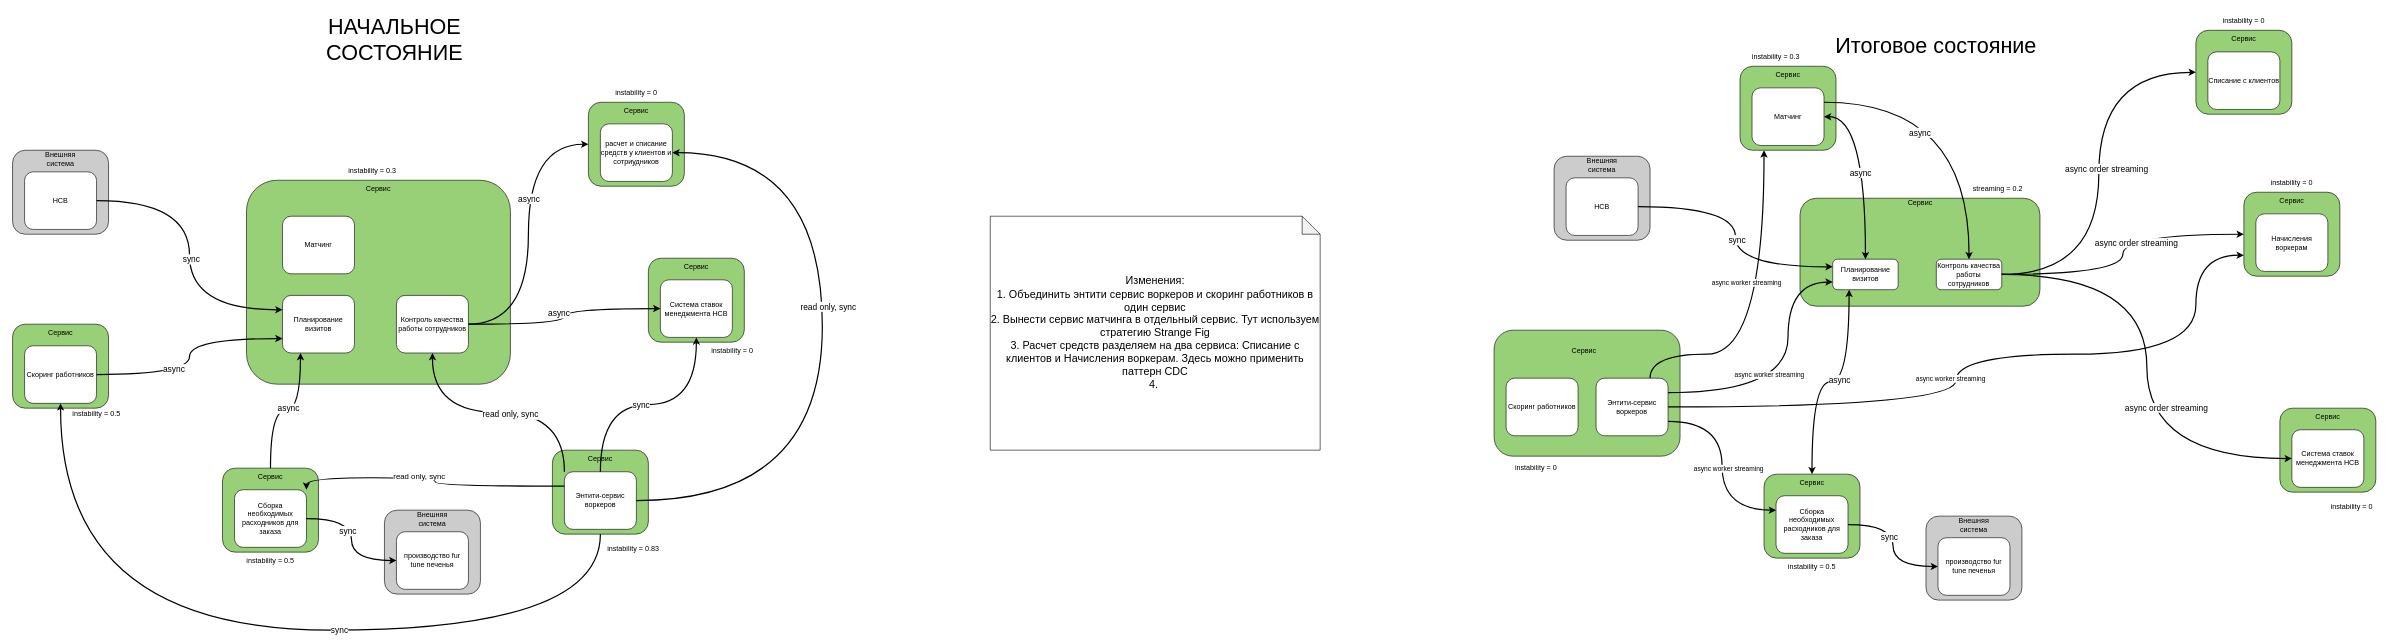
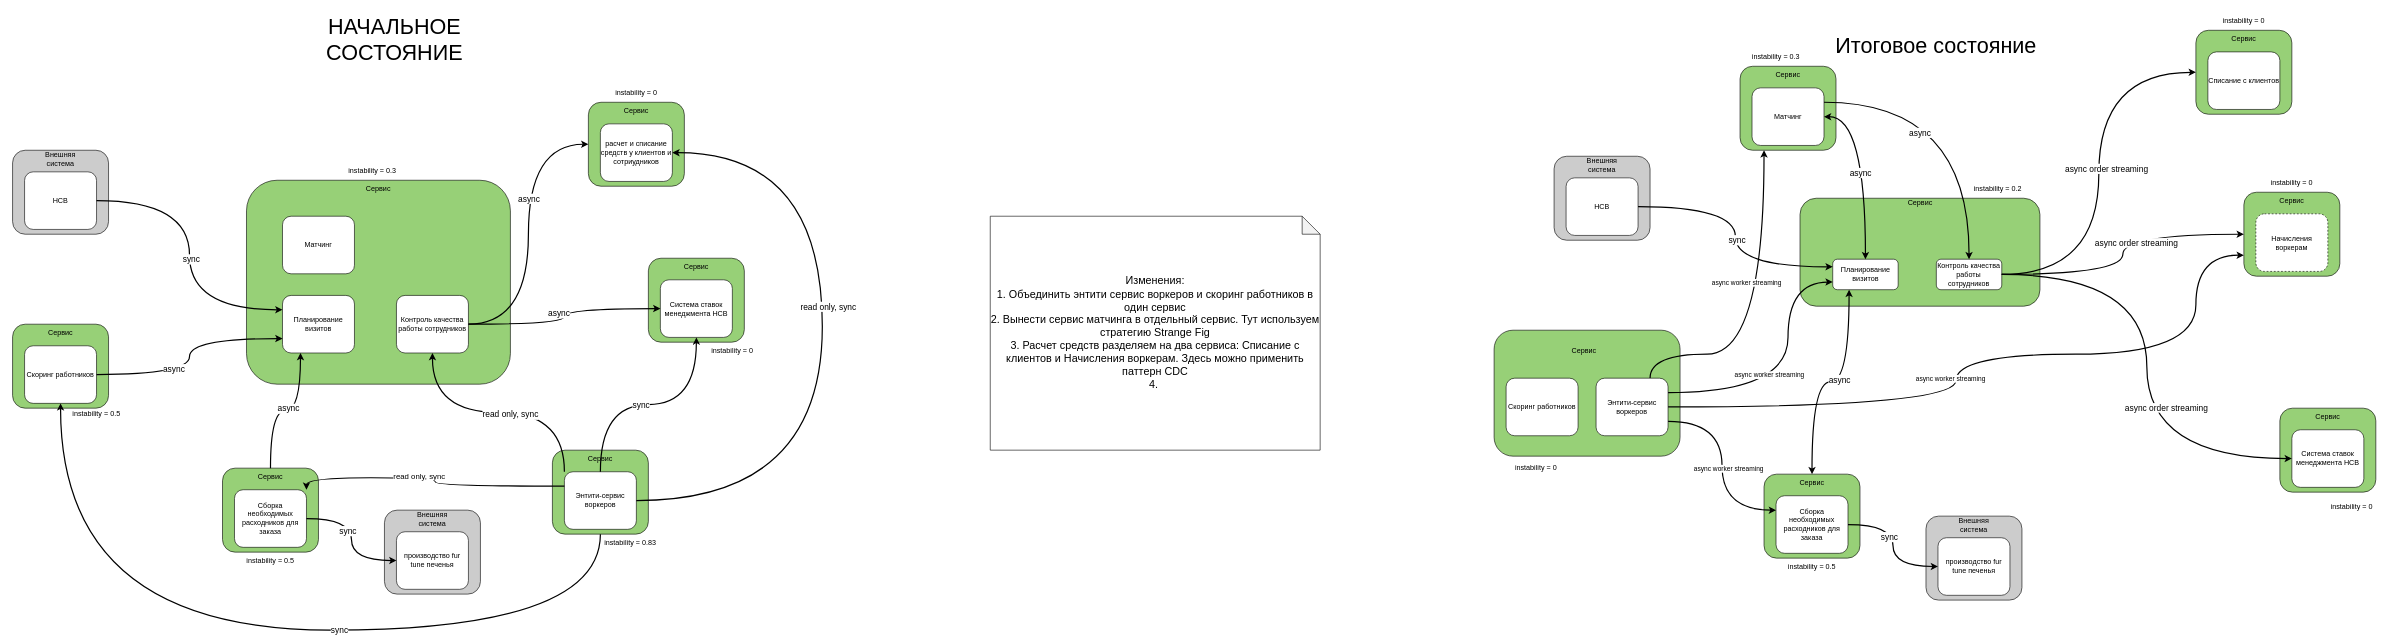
node "streaming = 0.2": label "streaming = 0.2" -> "instability = 0.2"
node "Начисления воркерам": style solid -> dashed
node "instability = 0.83": moved (633, 549) -> (630, 543)
